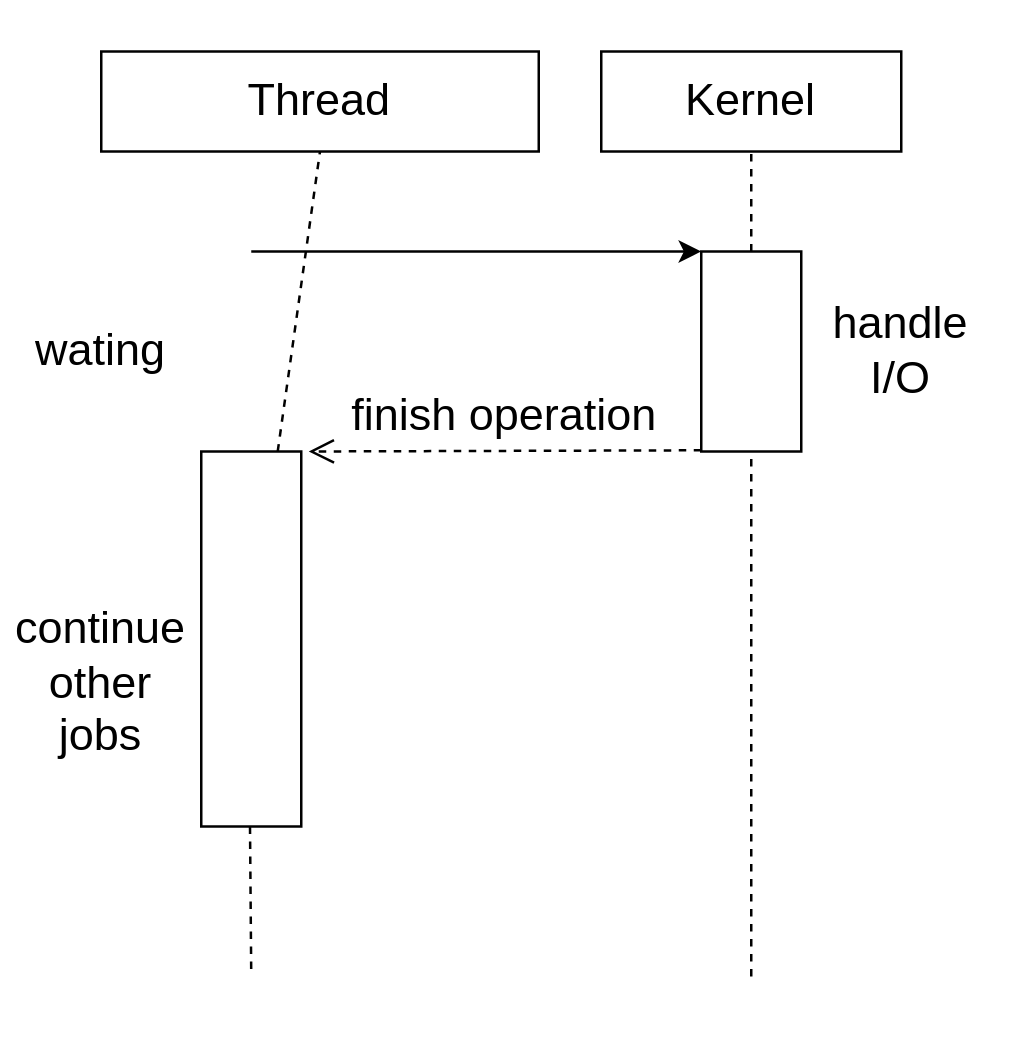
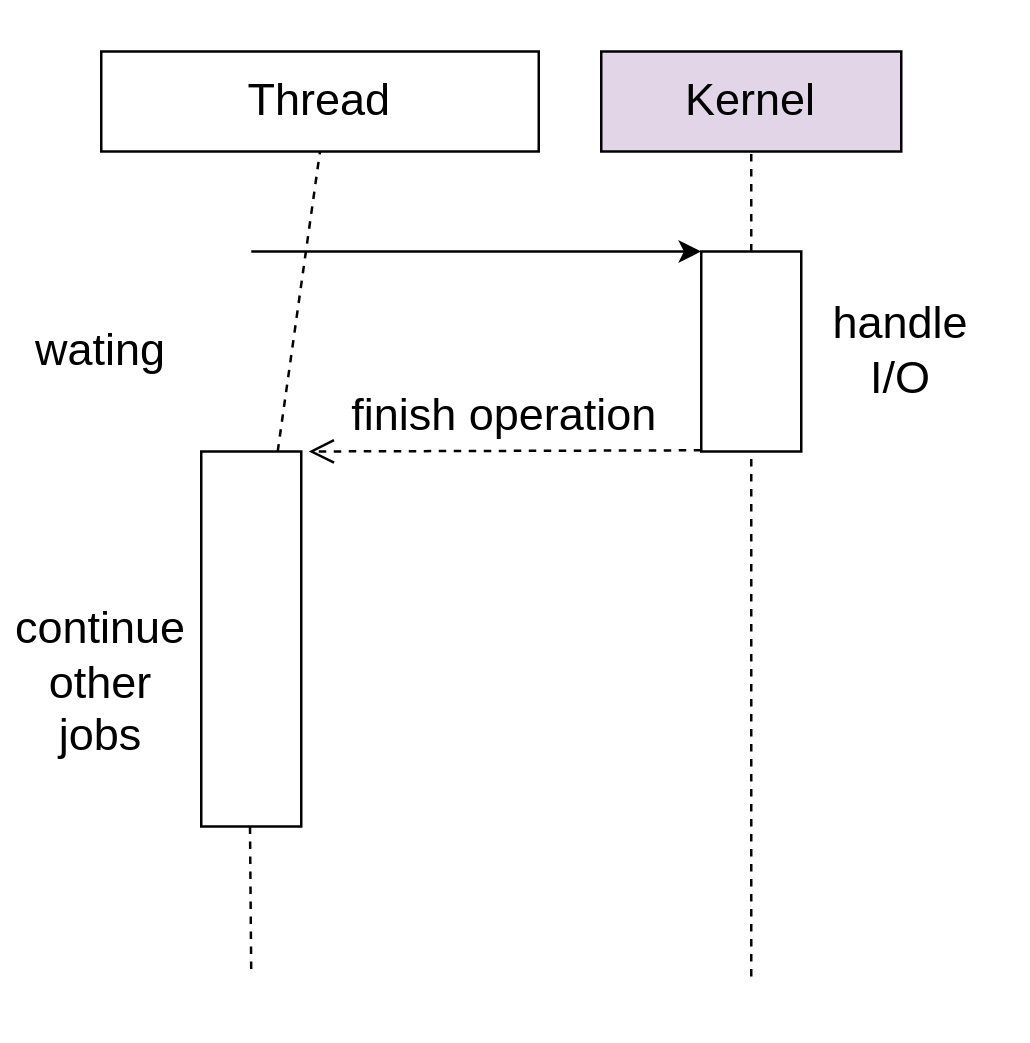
node "Kernel": fillcolor #ffffff -> #e1d5e7
